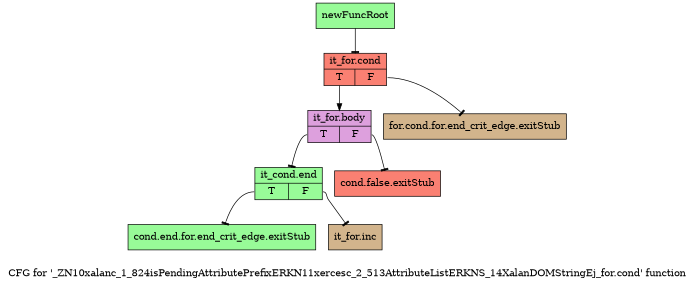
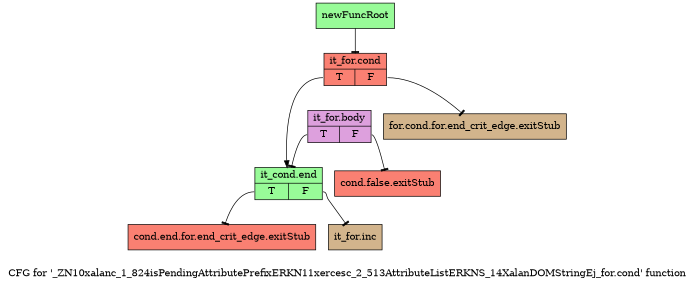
edge "it_for.cond" -> "it_for.body": now "it_for.cond" -> "it_cond.end"
node "cond.end.for.end_crit_edge.exitStub": fillcolor palegreen -> salmon
